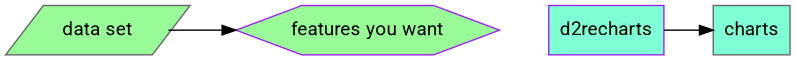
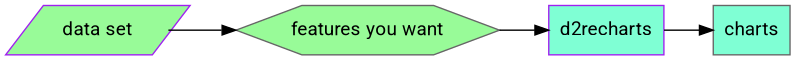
node "data set": color gray40 -> purple
node "features you want": color purple -> gray40
edge "features you want" -> "d2recharts": added
